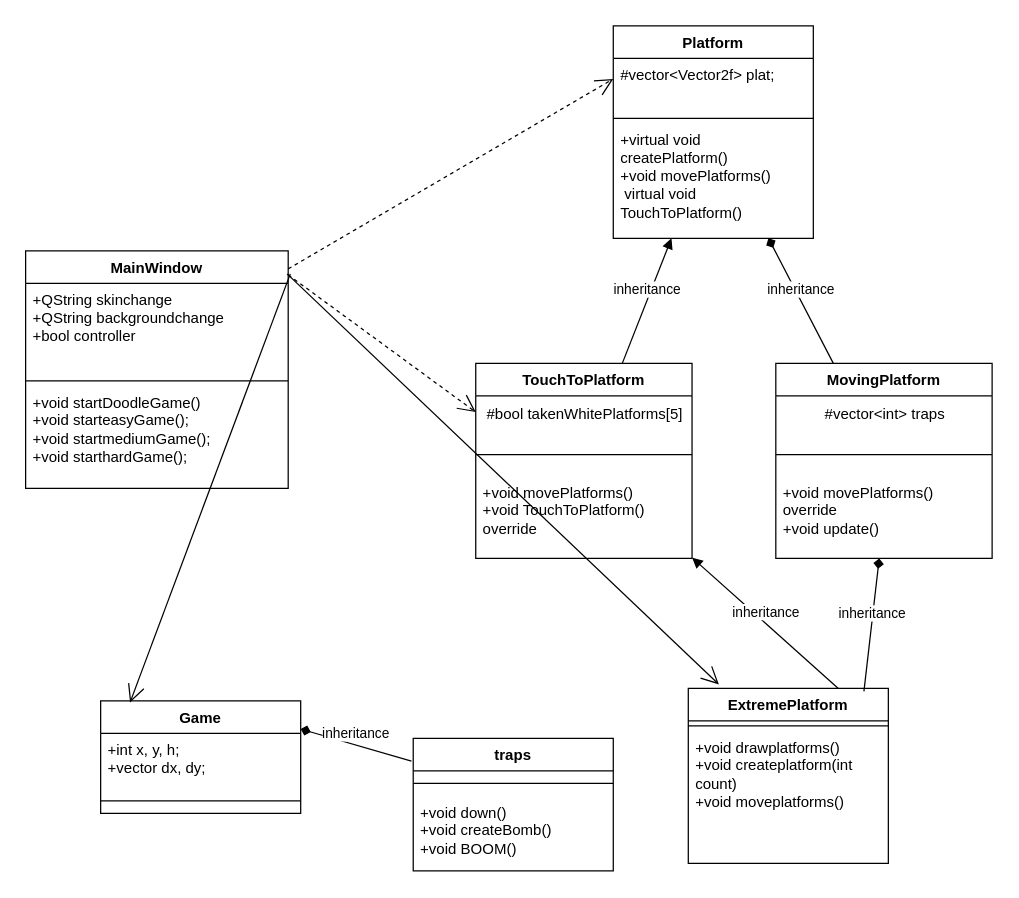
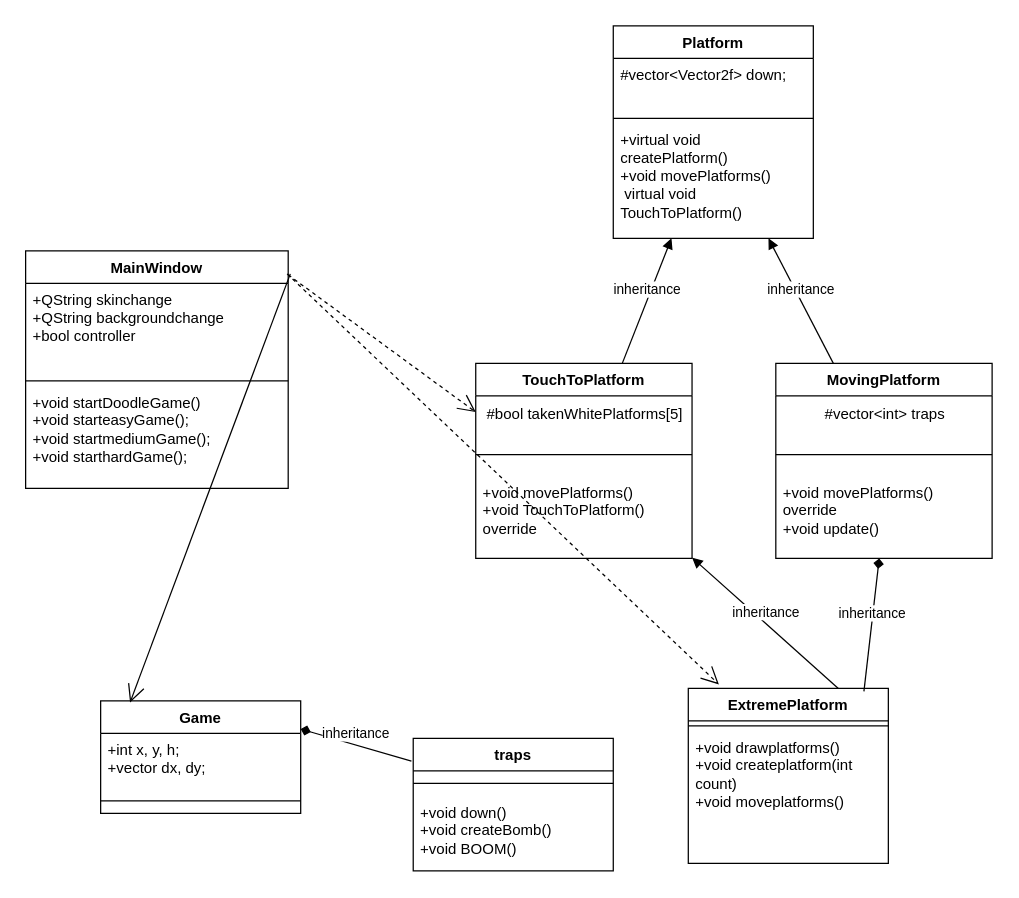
node "#vector<Vector2f> plat;": label "#vector<Vector2f> plat;" -> "#vector<Vector2f> down;"
edge "MainWindow" -> "Platform": removed
edge "MovingPlatform" -> "Platform": arrowhead diamond -> block
edge "MainWindow" -> "ExtremePlatform": style solid -> dashed
